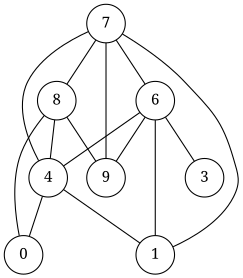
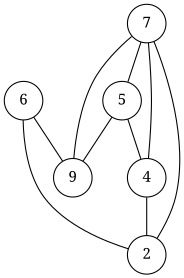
edge "7" -- "6": removed
node "8": label "8" -> "5"
edge "6" -- "4": removed
node "3": removed
node "0": removed
node "1": label "1" -> "2"
